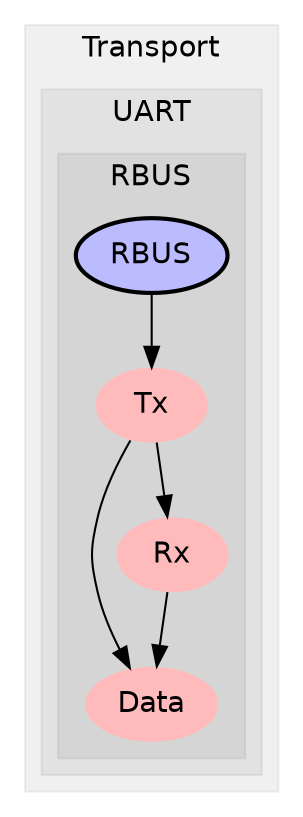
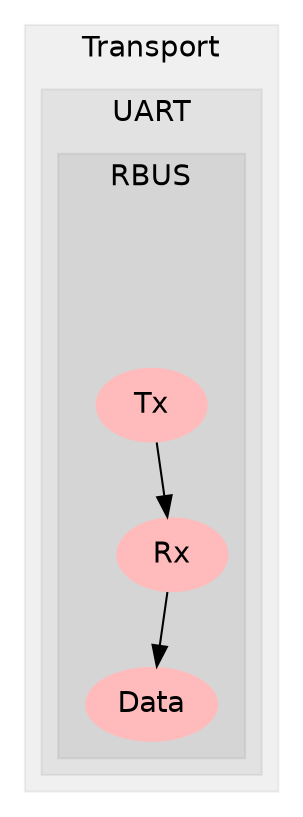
node "RBUS": removed
edge "Tx" -> "Data": removed
